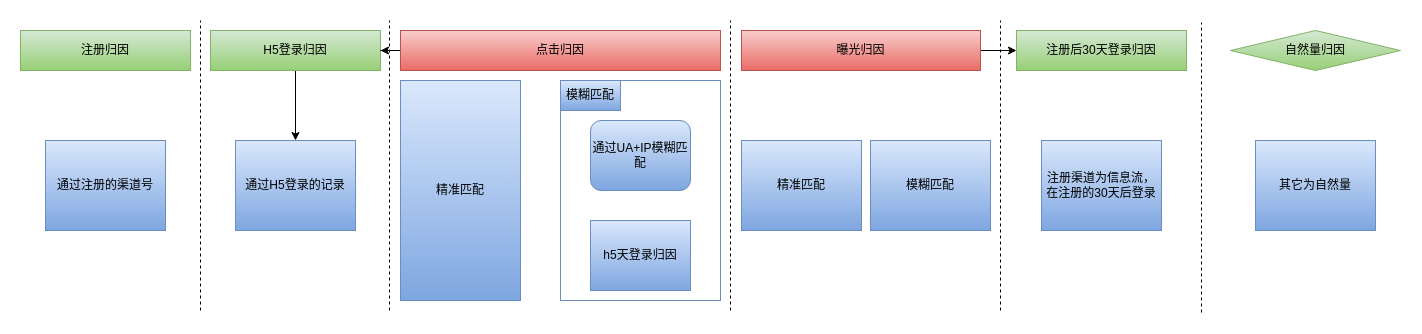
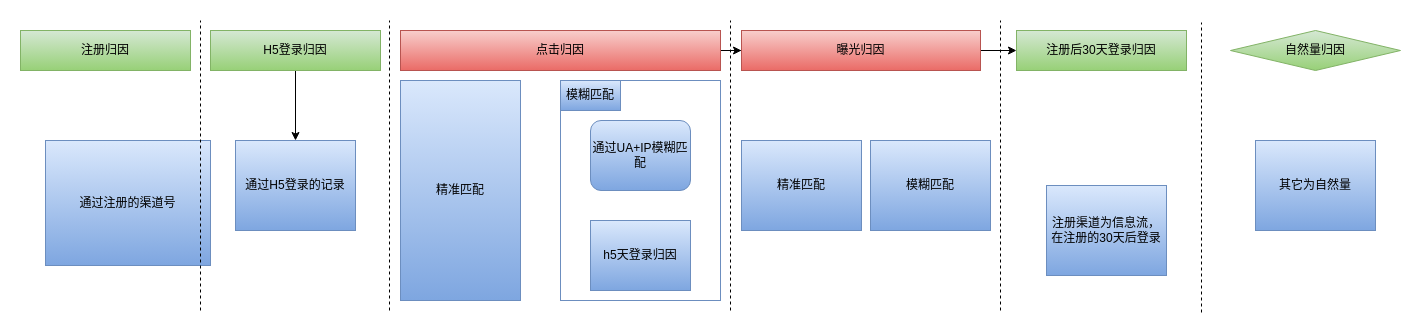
edge "点击归因" -> "H5登录归因": now "点击归因" -> "曝光归因"
node "通过注册的渠道号": size 120x90 -> 165x125
node "注册渠道为信息流，在注册的30天后登录": moved (1102, 186) -> (1107, 231)
